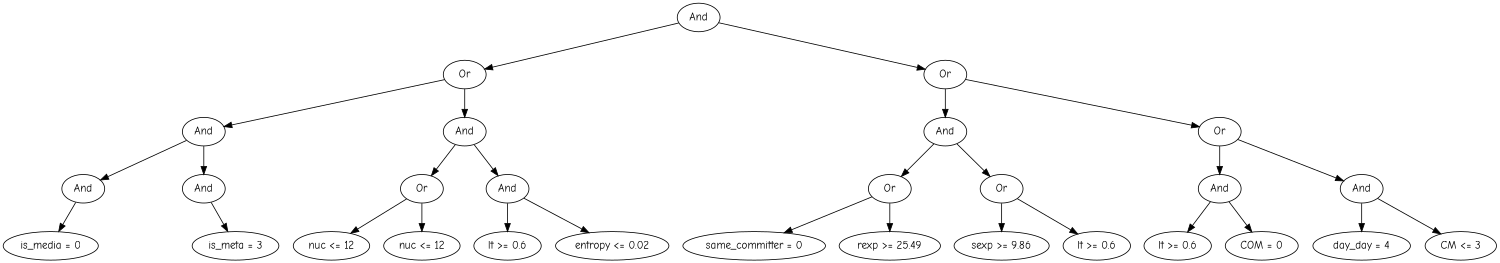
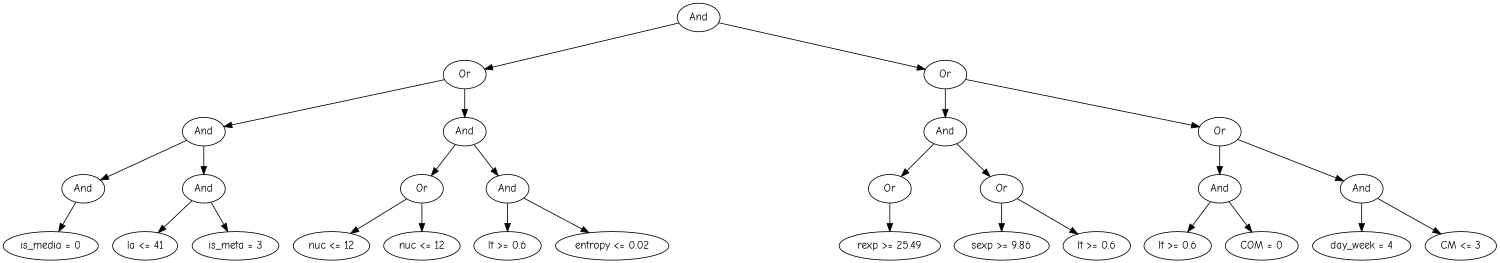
node "la <= 41": added
node "same_committer = 0": removed
node "day_day = 4": label "day_day = 4" -> "day_week = 4"
